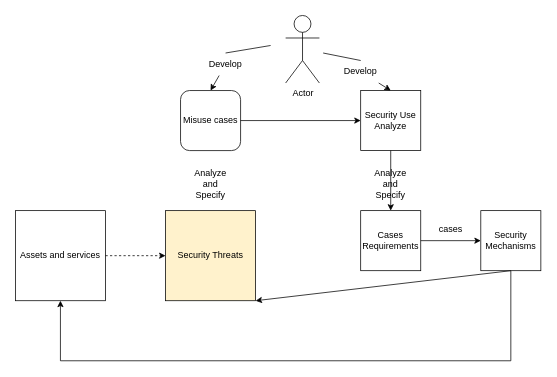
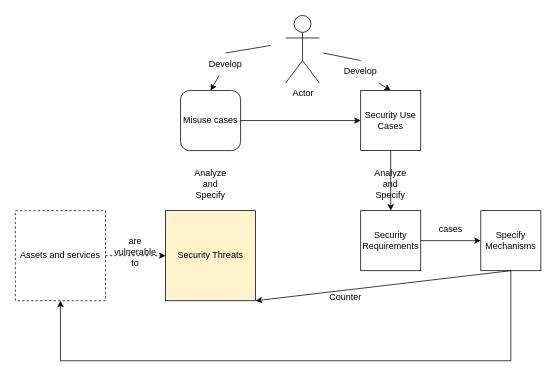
node "Security Use Analyze": label "Security Use Analyze" -> "Security Use Cases"
node "Cases Requirements": label "Cases Requirements" -> "Security Requirements"
node "Security Mechanisms": label "Security Mechanisms" -> "Specify Mechanisms"
node "are vulnerable to": added
node "Assets and services": style solid -> dashed
node "Counter": added
